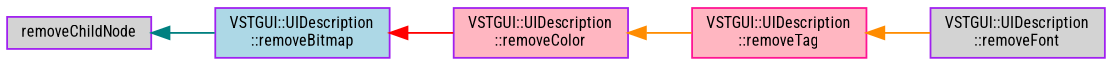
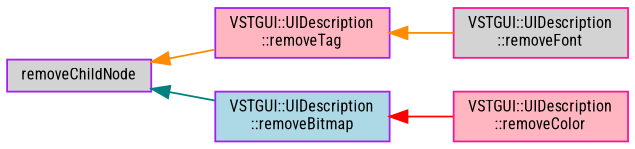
node "VSTGUI::UIDescription ::removeColor": color purple -> deeppink
edge "VSTGUI::UIDescription ::removeTag" -> "VSTGUI::UIDescription ::removeColor": now "VSTGUI::UIDescription ::removeTag" -> "removeChildNode"
node "VSTGUI::UIDescription ::removeTag": color deeppink -> purple
node "VSTGUI::UIDescription ::removeFont": color purple -> deeppink
